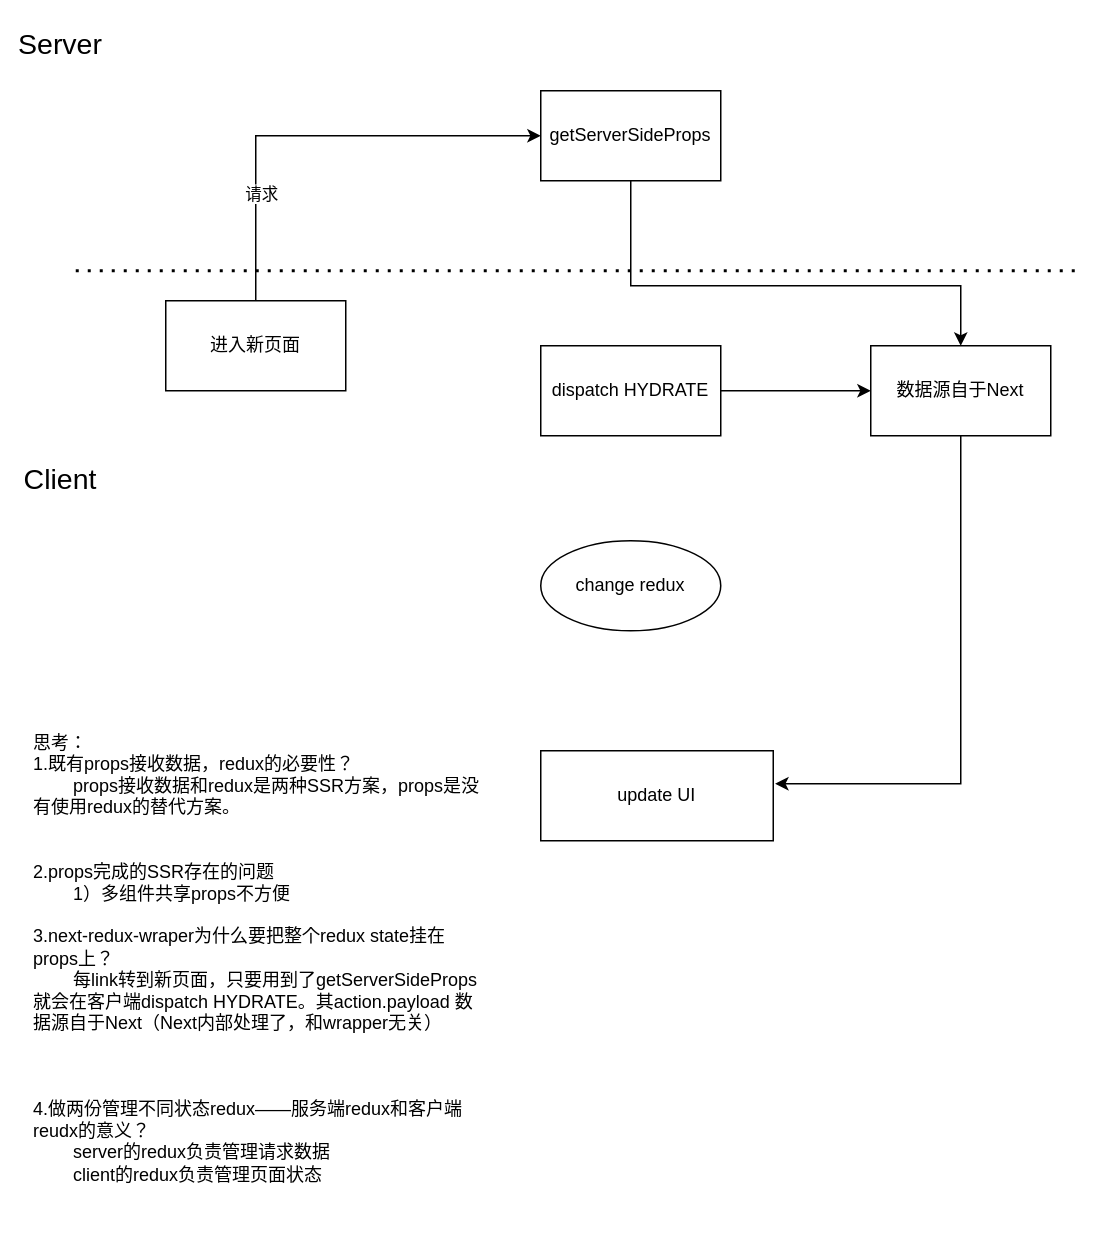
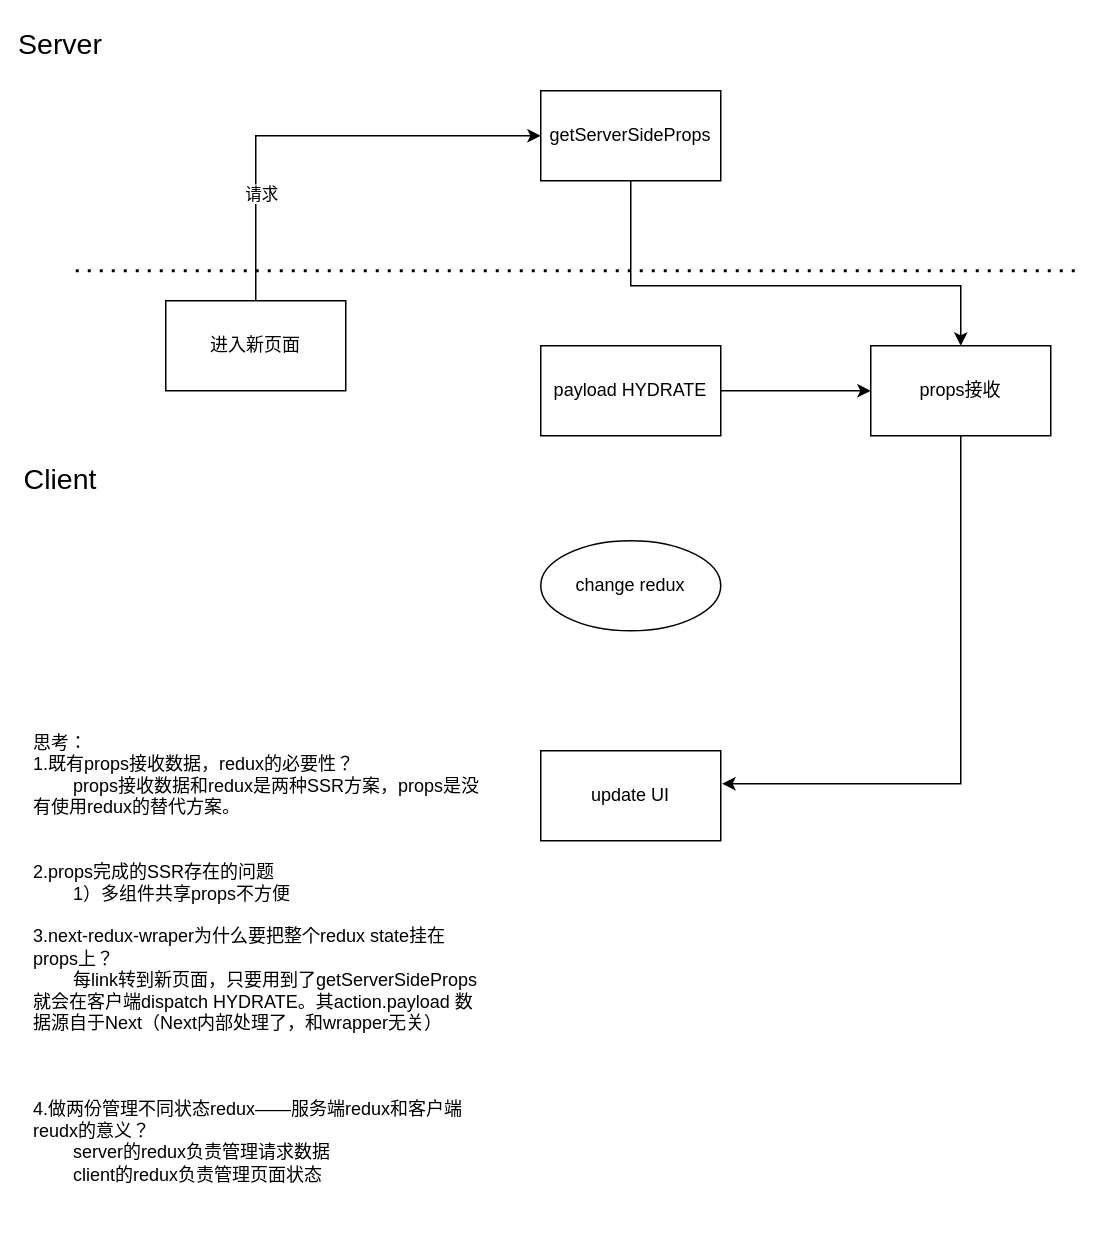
node "dispatch HYDRATE": label "dispatch HYDRATE" -> "payload HYDRATE"
node "数据源自于Next": label "数据源自于Next" -> "props接收"
node "update UI": size 233x90 -> 180x90
